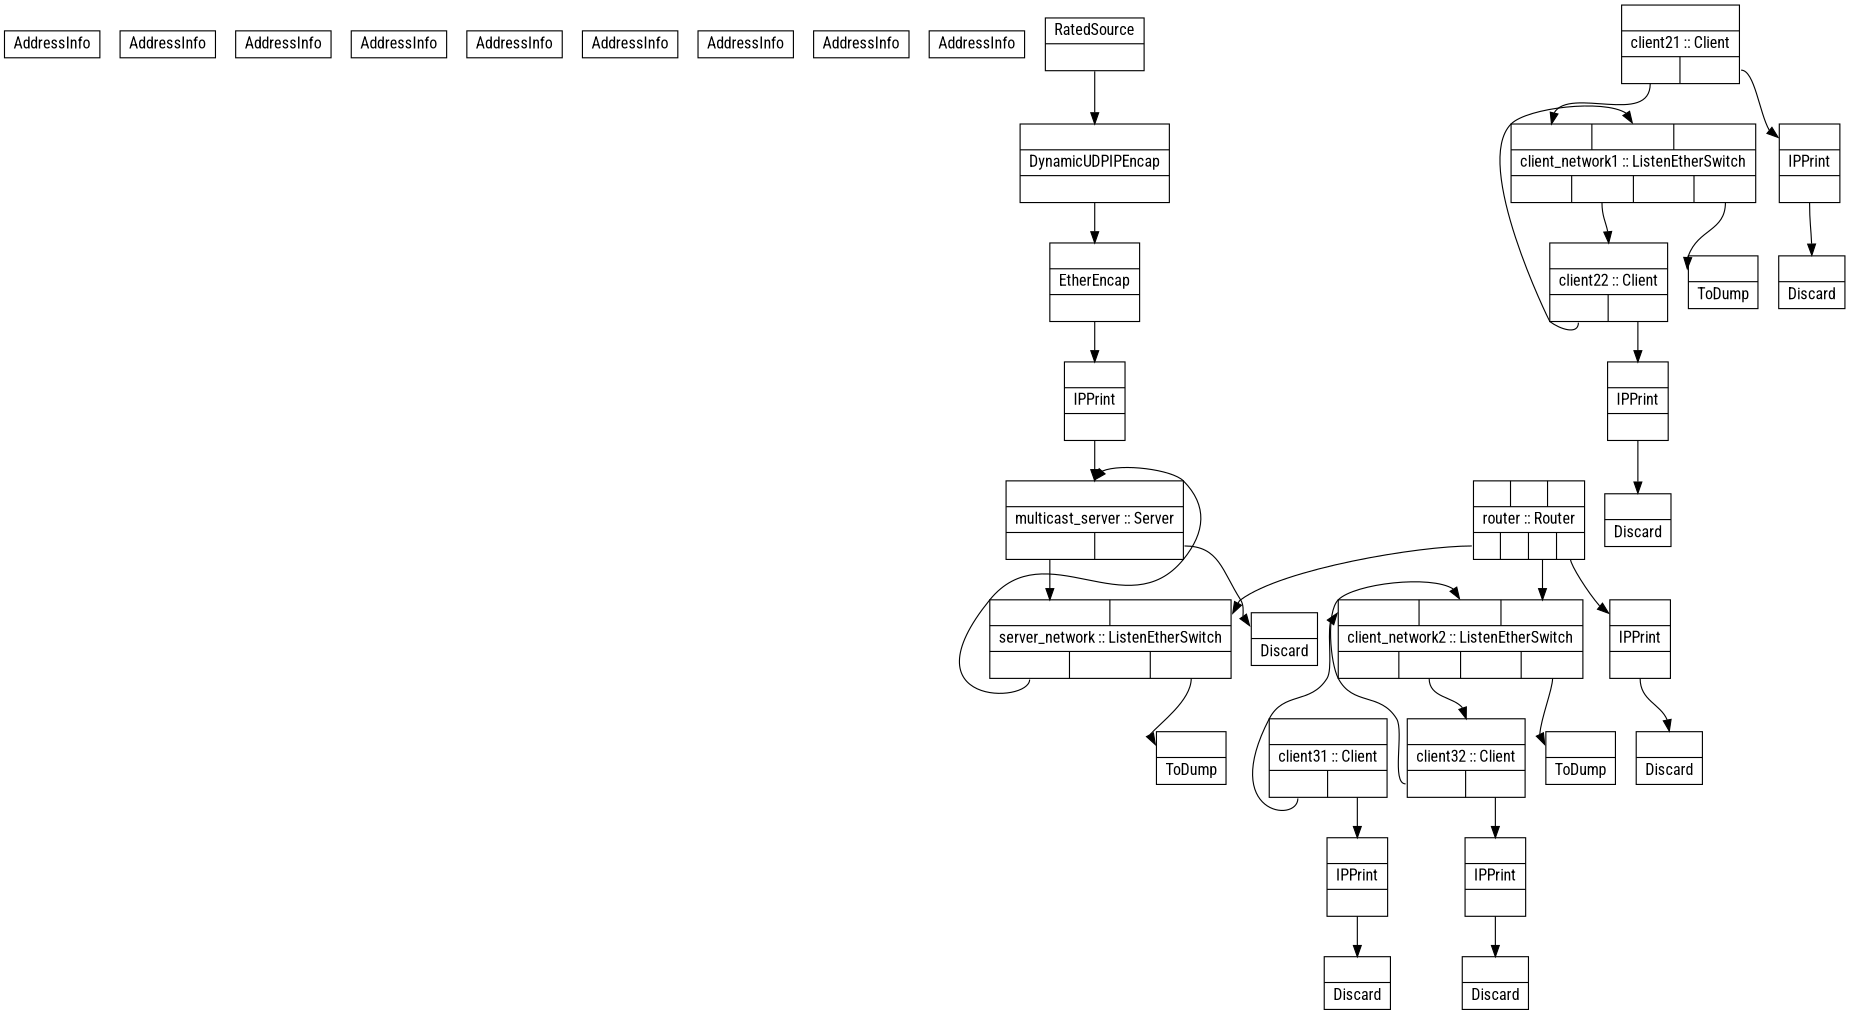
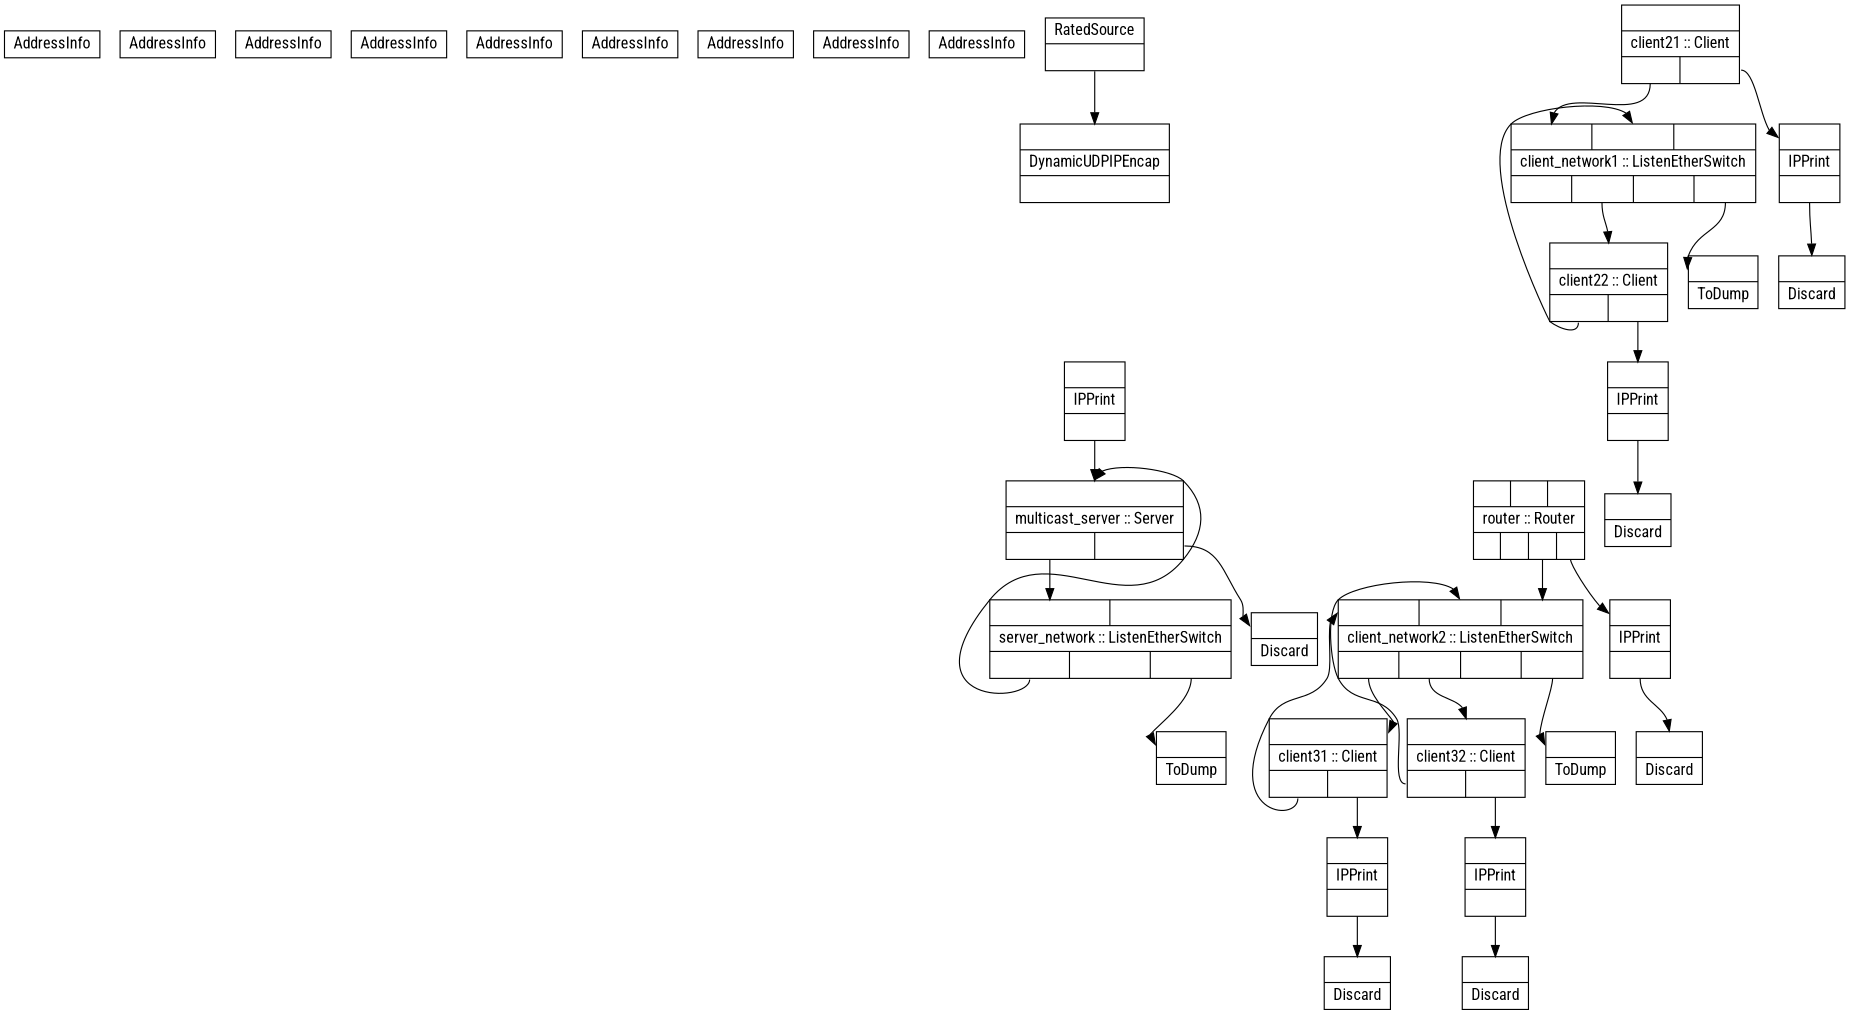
node "EtherEncap": removed
edge "router :: Router" -> "server_network :: ListenEtherSwitch": removed
edge "client_network2 :: ListenEtherSwitch" -> "client31 :: Client": added
